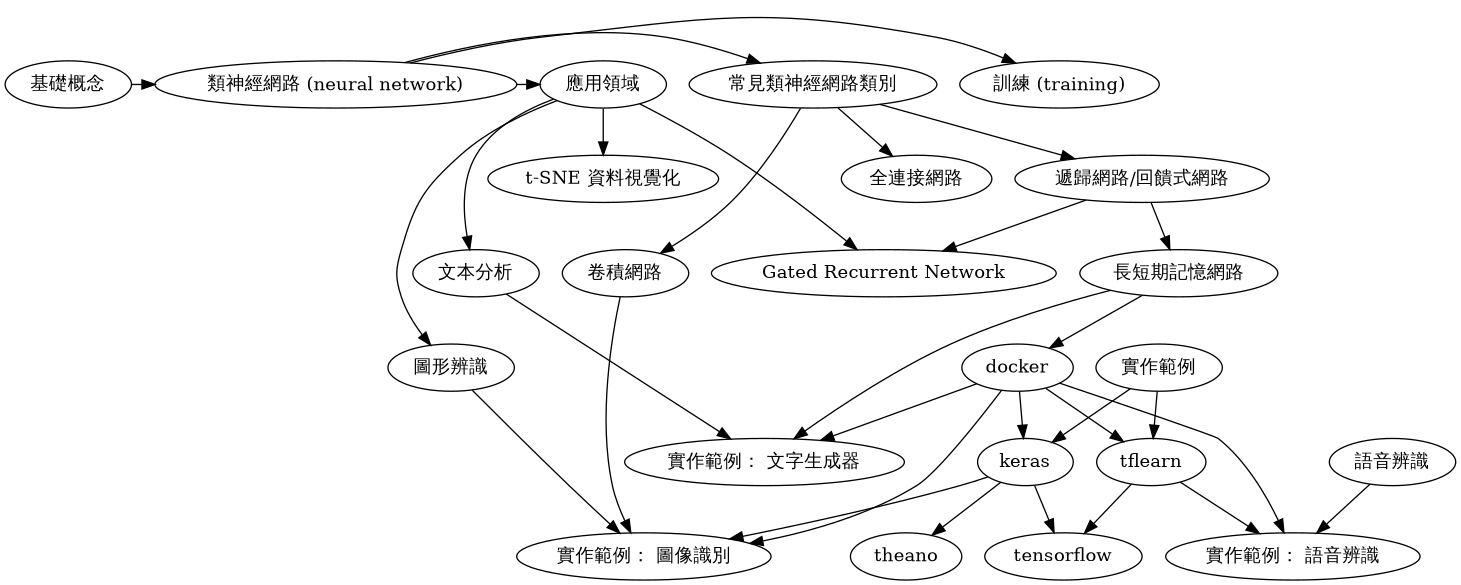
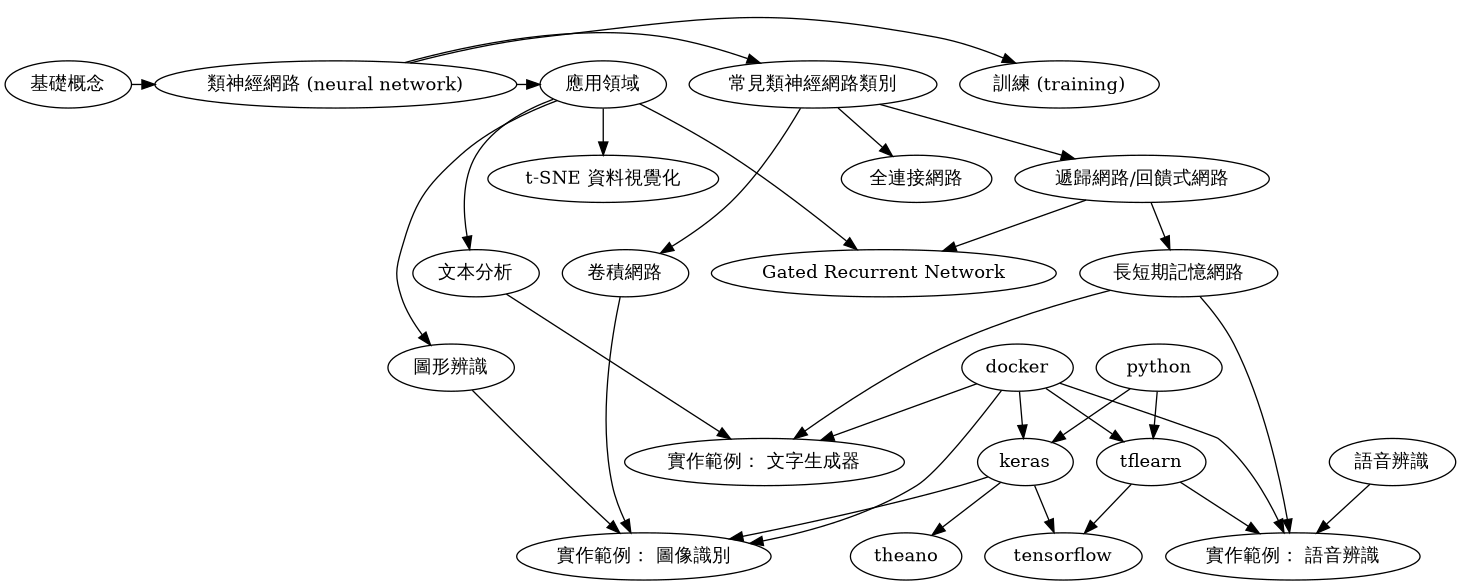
edge "長短期記憶網路" -> "docker": now "長短期記憶網路" -> "實作範例： 語音辨識"
node "實作範例": label "實作範例" -> "python"
